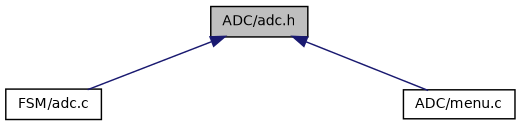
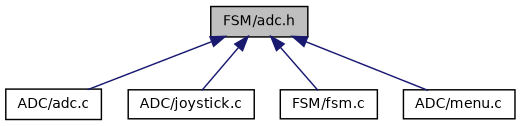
node "ADC/adc.h": label "ADC/adc.h" -> "FSM/adc.h"
node "FSM/adc.c": label "FSM/adc.c" -> "ADC/adc.c"
node "ADC/joystick.c": added
node "FSM/fsm.c": added
